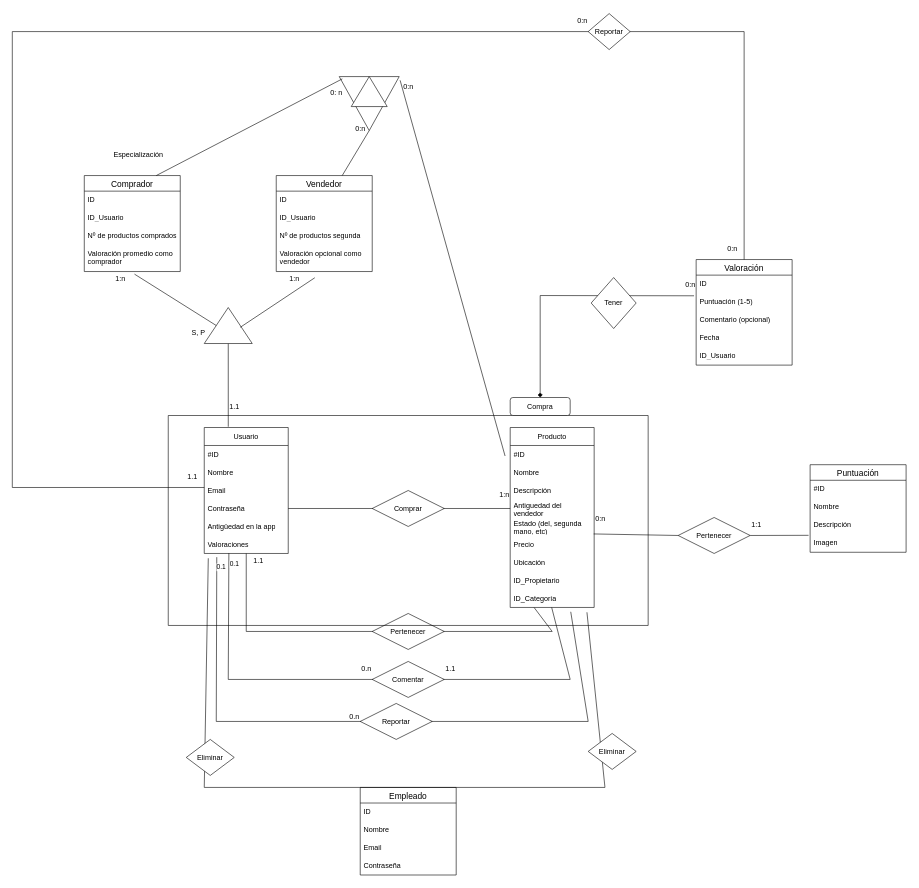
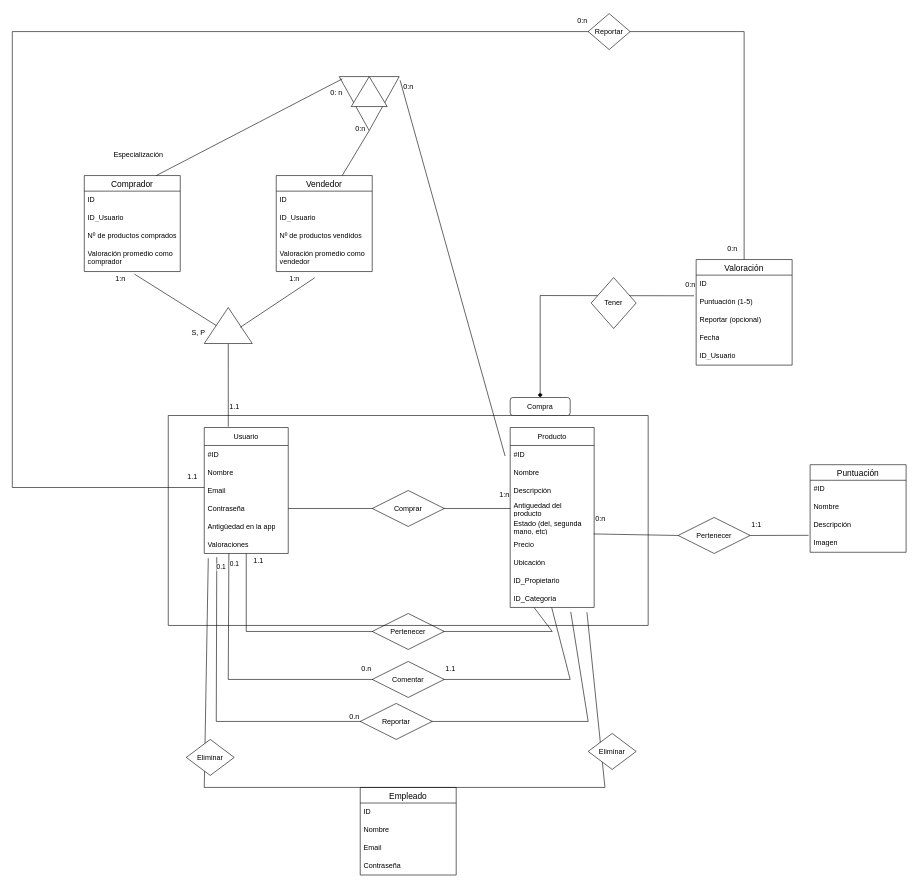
node "Nº de productos segunda": label "Nº de productos segunda" -> "Nº de productos vendidos"
node "Valoración opcional como vendedor": label "Valoración opcional como vendedor" -> "Valoración promedio como vendedor"
node "Comentario (opcional)": label "Comentario (opcional)" -> "Reportar (opcional)"
node "Antiguedad del vendedor": label "Antiguedad del vendedor" -> "Antiguedad del producto"
